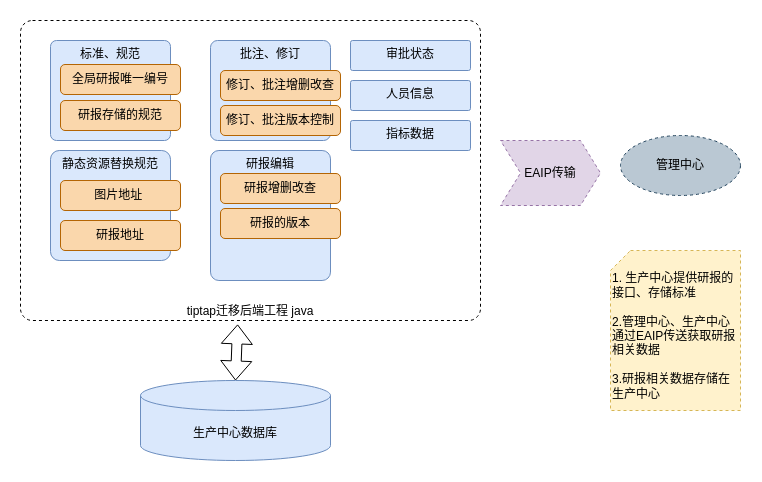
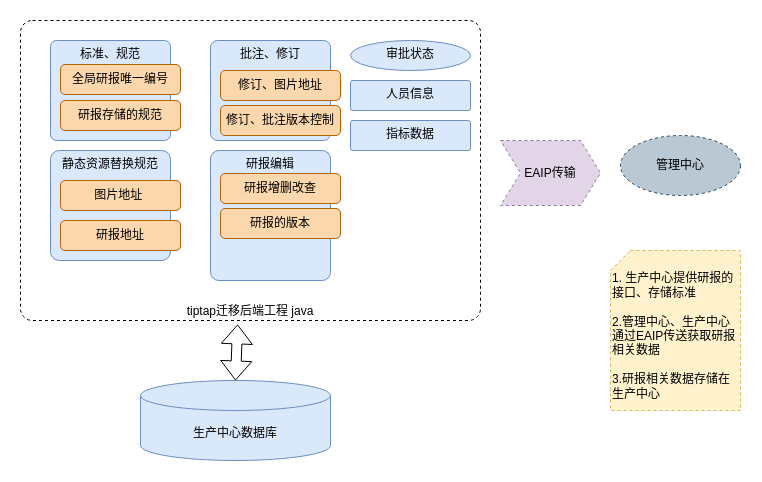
node "审批状态": shape rounded rectangle -> ellipse
node "修订、批注增删改查": label "修订、批注增删改查" -> "修订、图片地址"
